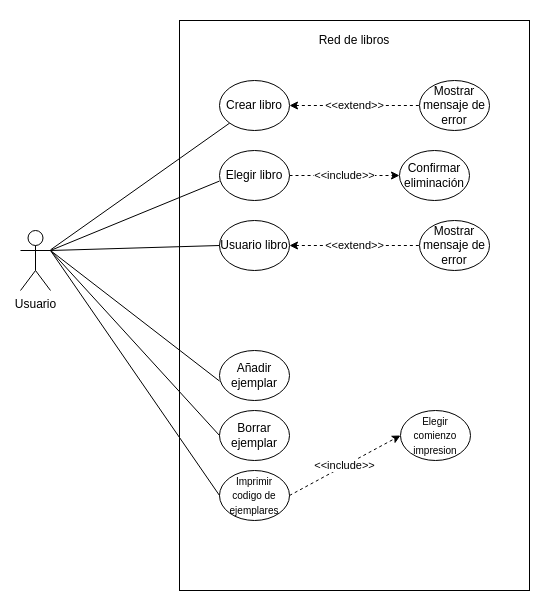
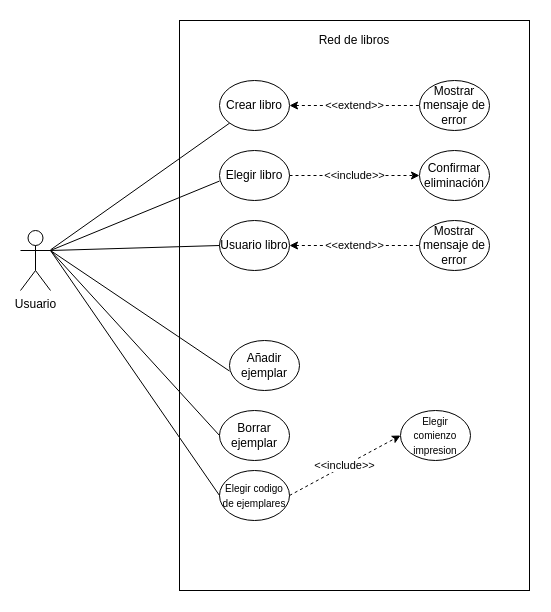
node "Confirmar eliminación": moved (435, 176) -> (455, 176)
node "Añadir ejemplar": moved (255, 376) -> (265, 366)
node "Imprimir codigo de ejemplares": label "Imprimir codigo de ejemplares" -> "Elegir codigo de ejemplares"
